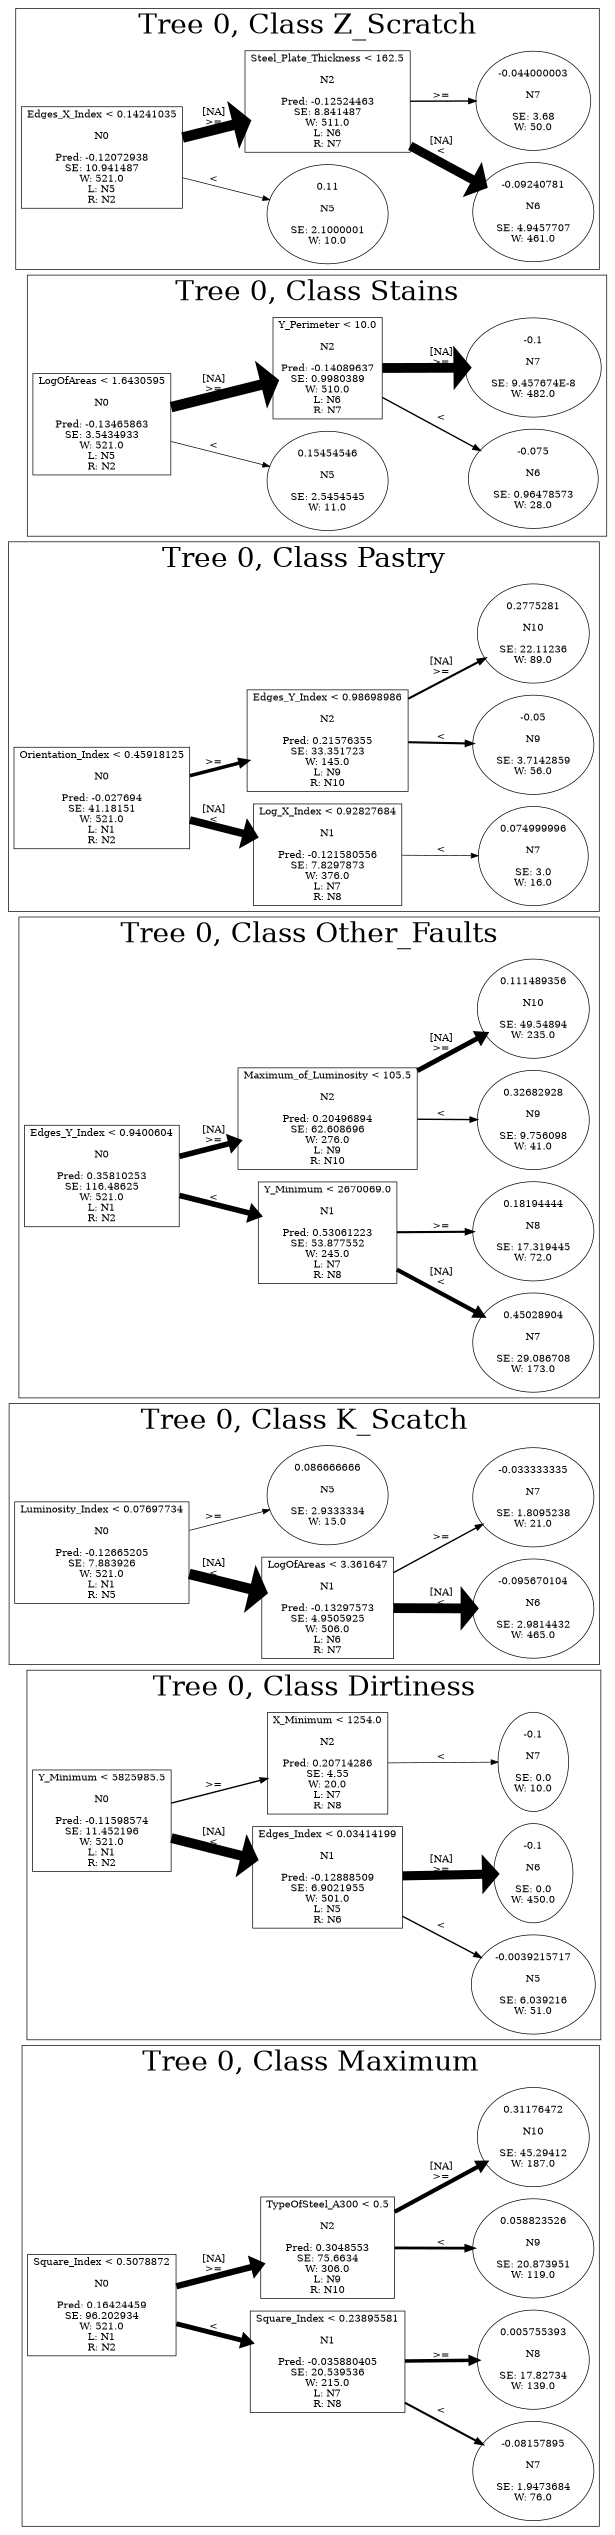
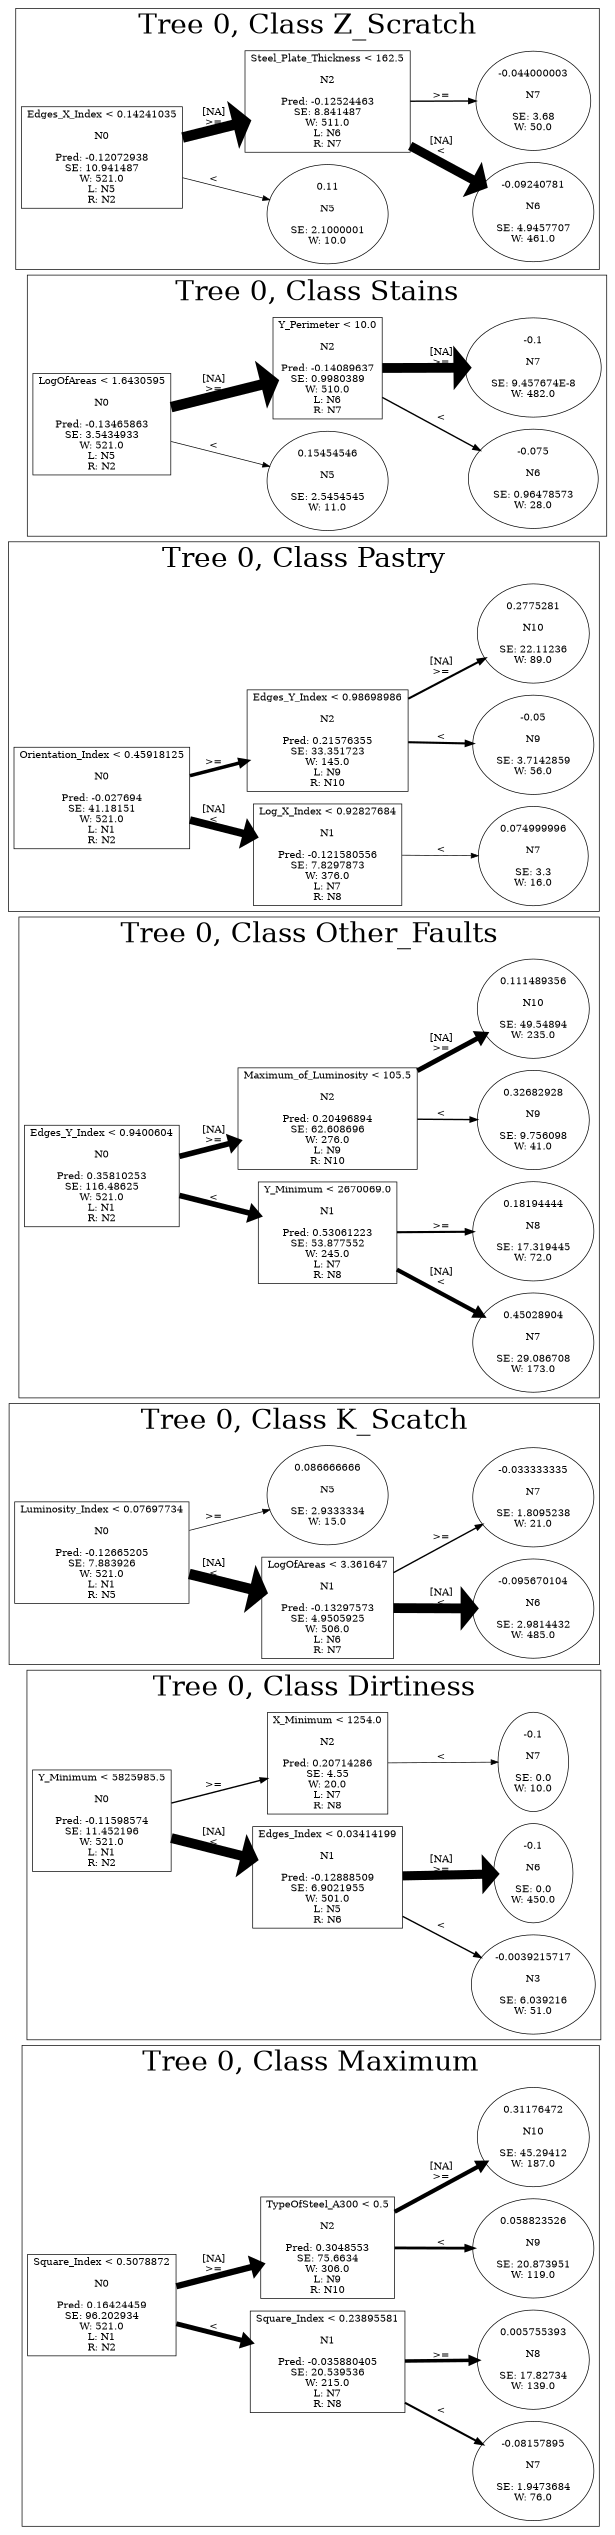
node "0.074999996 N7 SE: 3.0 W: 16.0": label "0.074999996 N7 SE: 3.0 W: 16.0" -> "0.074999996 N7 SE: 3.3 W: 16.0"
node "-0.095670104 N6 SE: 2.9814432 W: 465.0": label "-0.095670104 N6 SE: 2.9814432 W: 465.0" -> "-0.095670104 N6 SE: 2.9814432 W: 485.0"
node "-0.0039215717 N5 SE: 6.039216 W: 51.0": label "-0.0039215717 N5 SE: 6.039216 W: 51.0" -> "-0.0039215717 N3 SE: 6.039216 W: 51.0"
